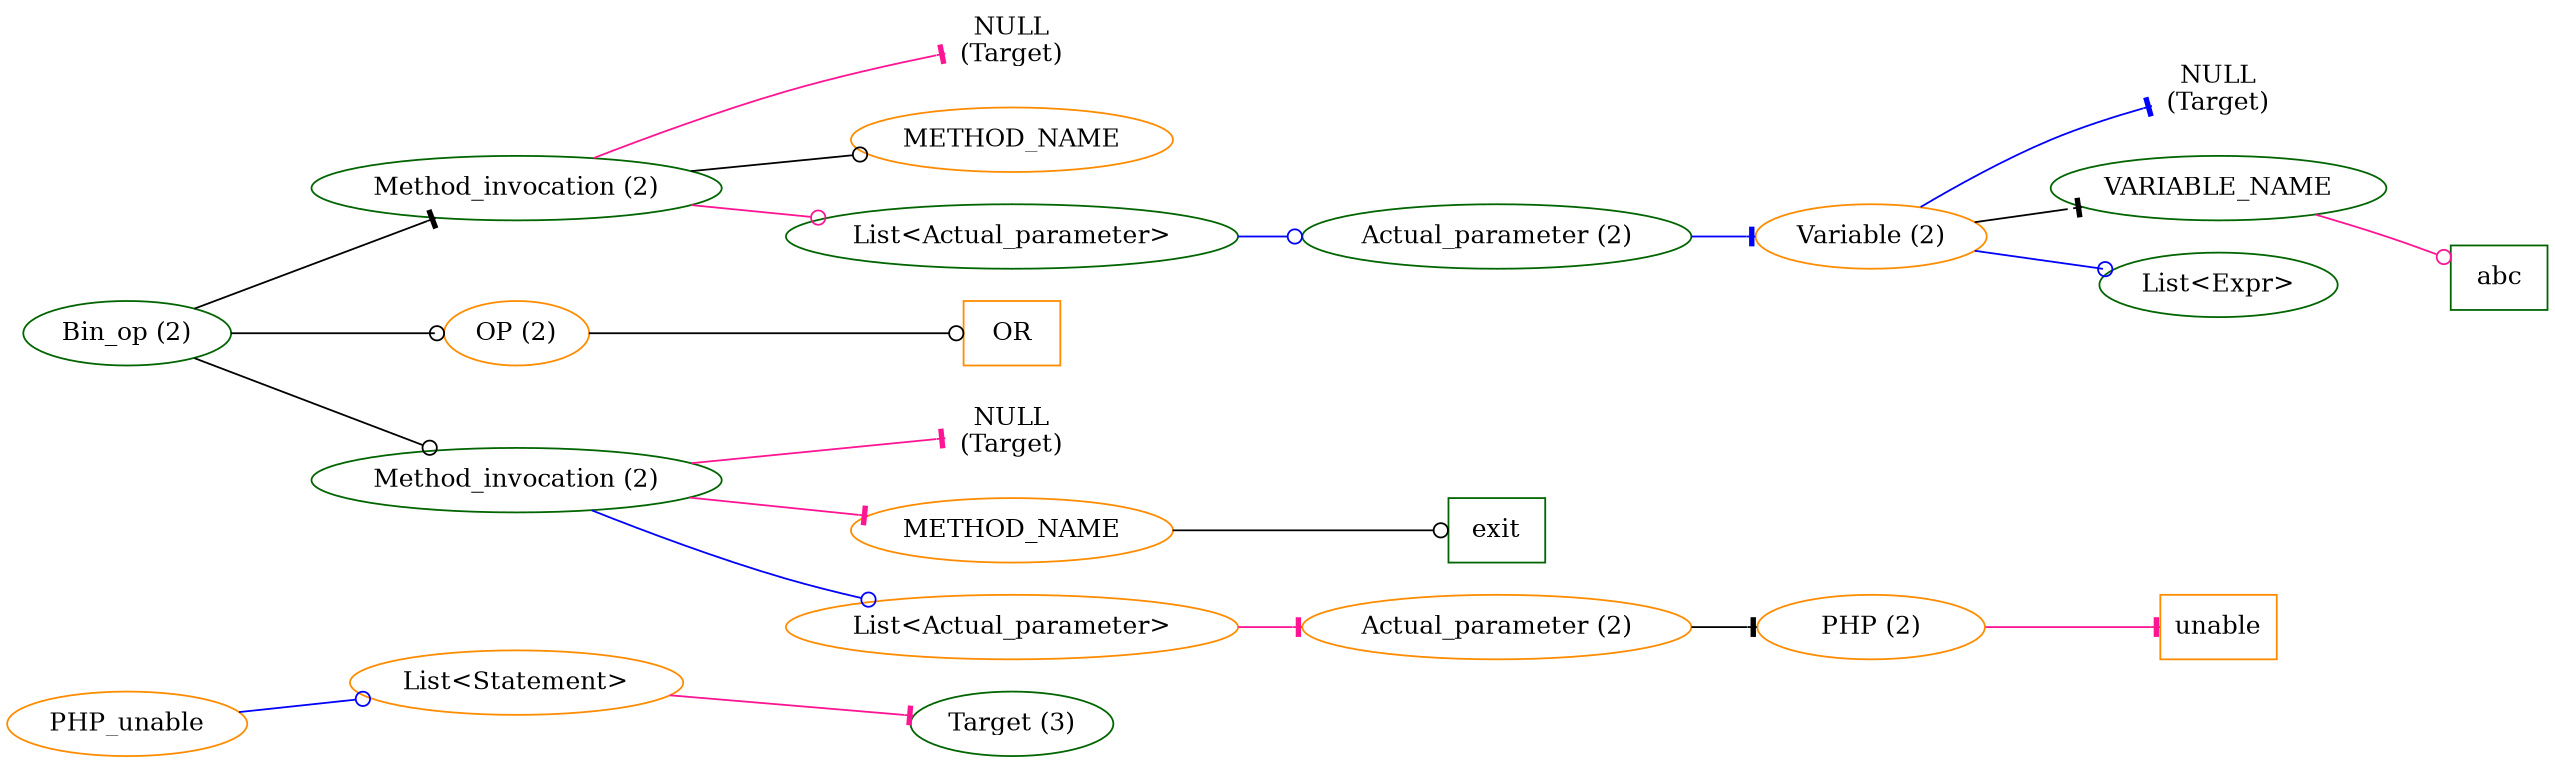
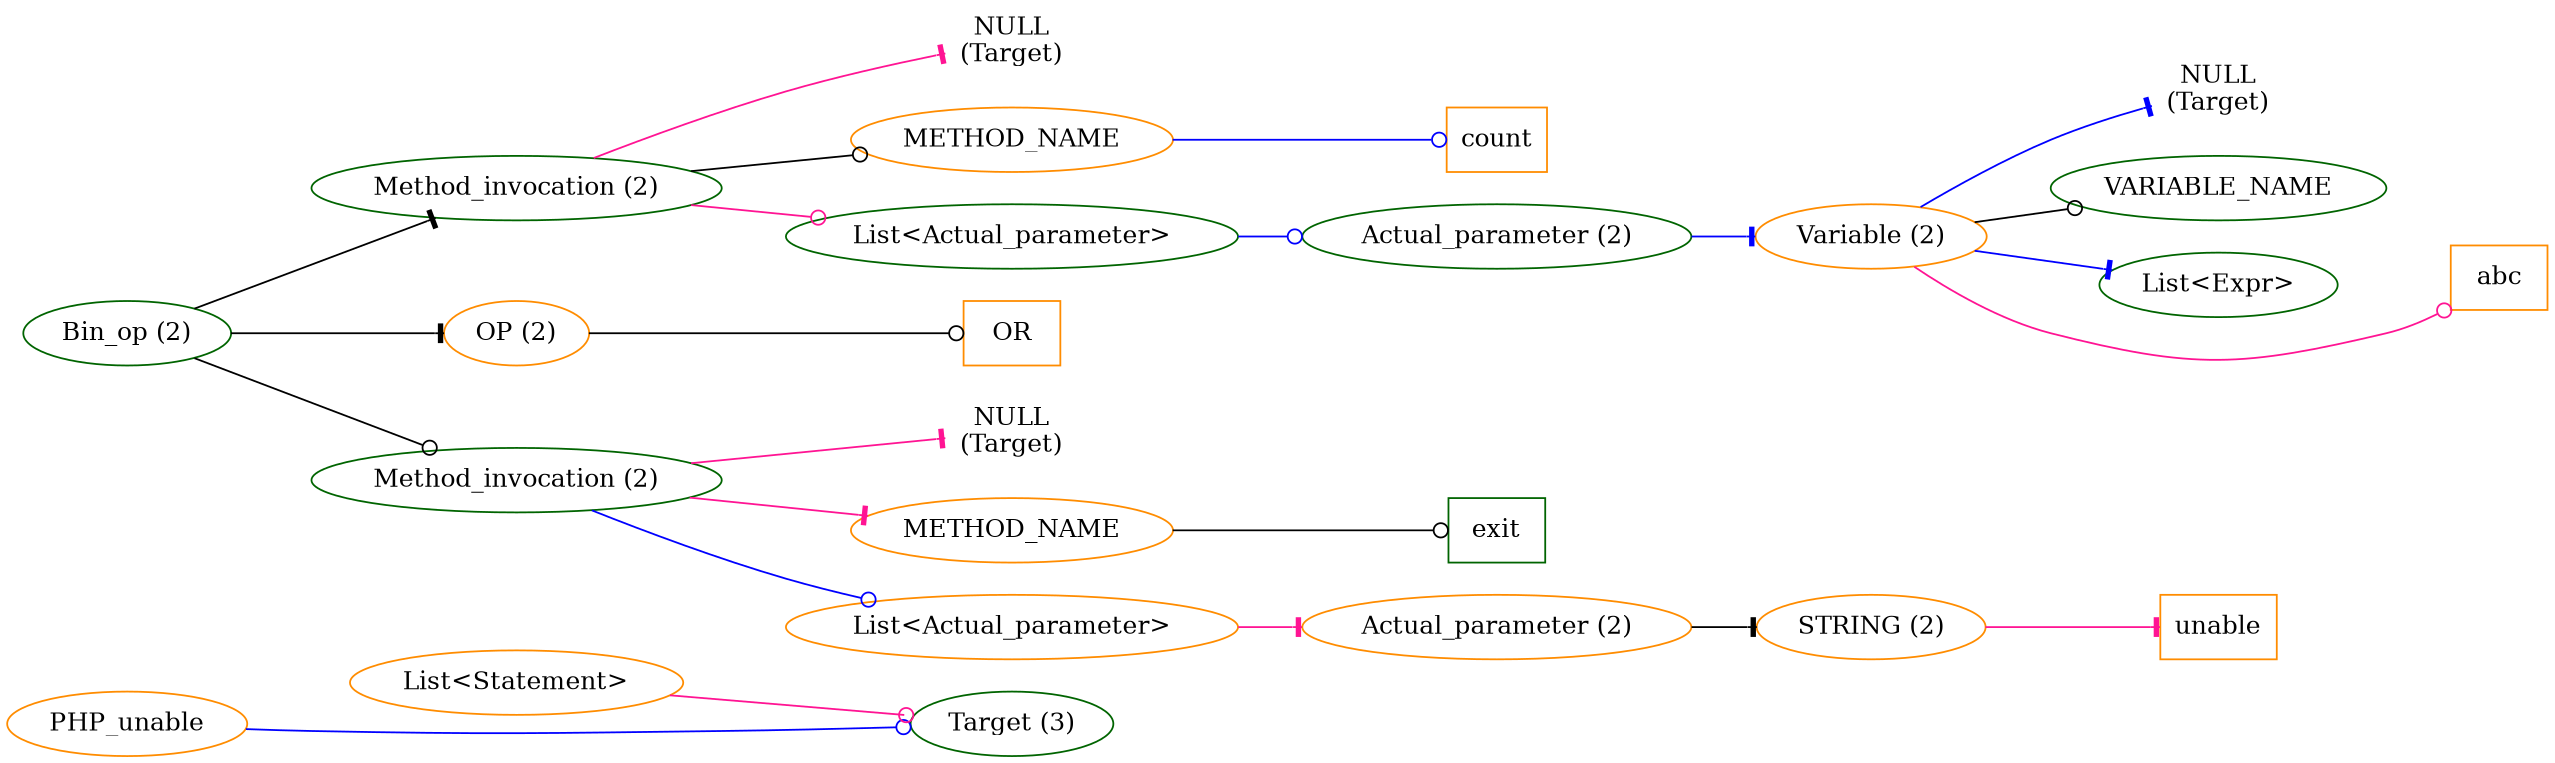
node "count": added
edge "Variable (2)" -> "VARIABLE_NAME": arrowhead tee -> odot
edge "VARIABLE_NAME" -> "abc": now "Variable (2)" -> "abc"
edge "Variable (2)" -> "List<Expr>": arrowhead odot -> tee
node "abc": color darkgreen -> darkorange
edge "Bin_op (2)" -> "OP (2)": arrowhead odot -> tee
node "PHP (2)": label "PHP (2)" -> "STRING (2)"
edge "List<Statement>" -> "Target (3)": arrowhead tee -> odot
edge "PHP_unable" -> "List<Statement>": now "PHP_unable" -> "Target (3)"
